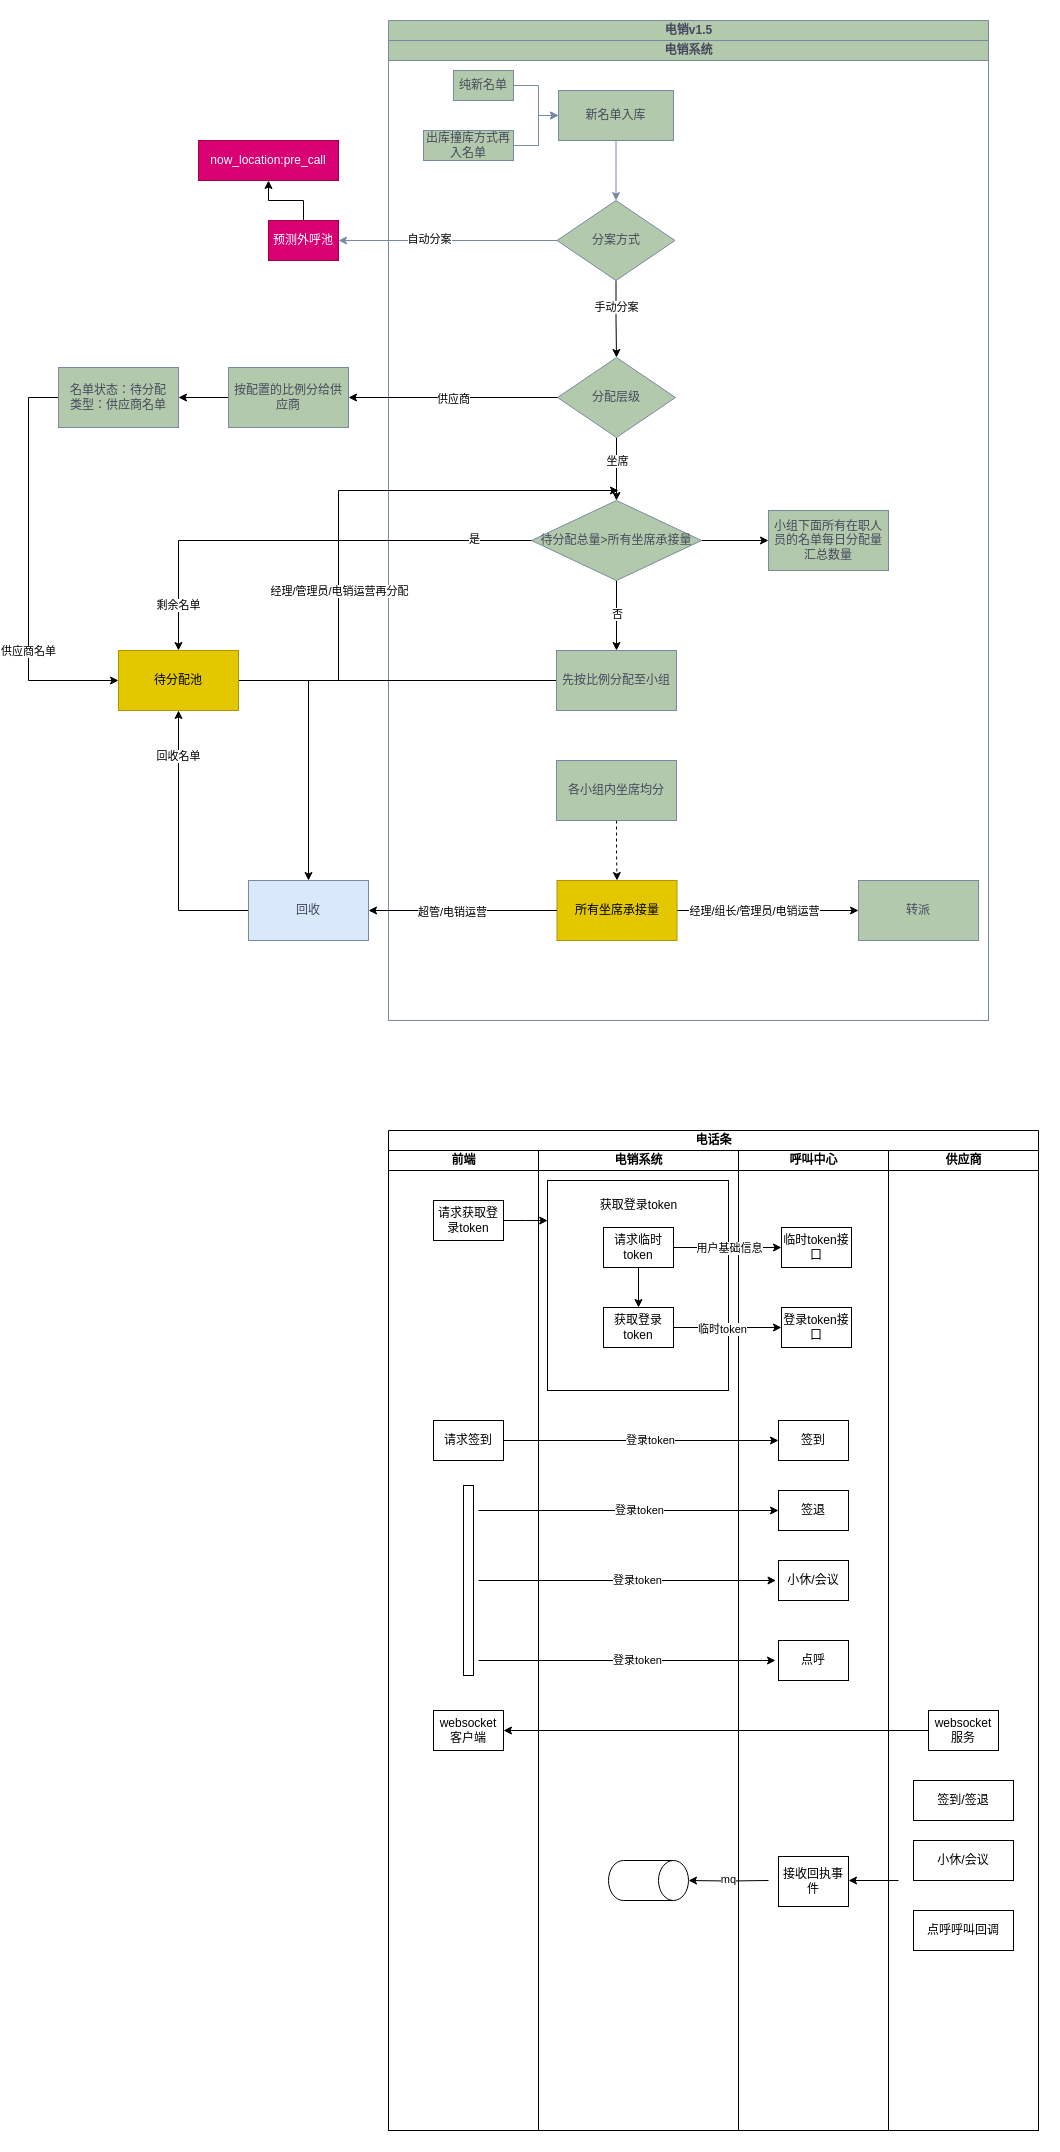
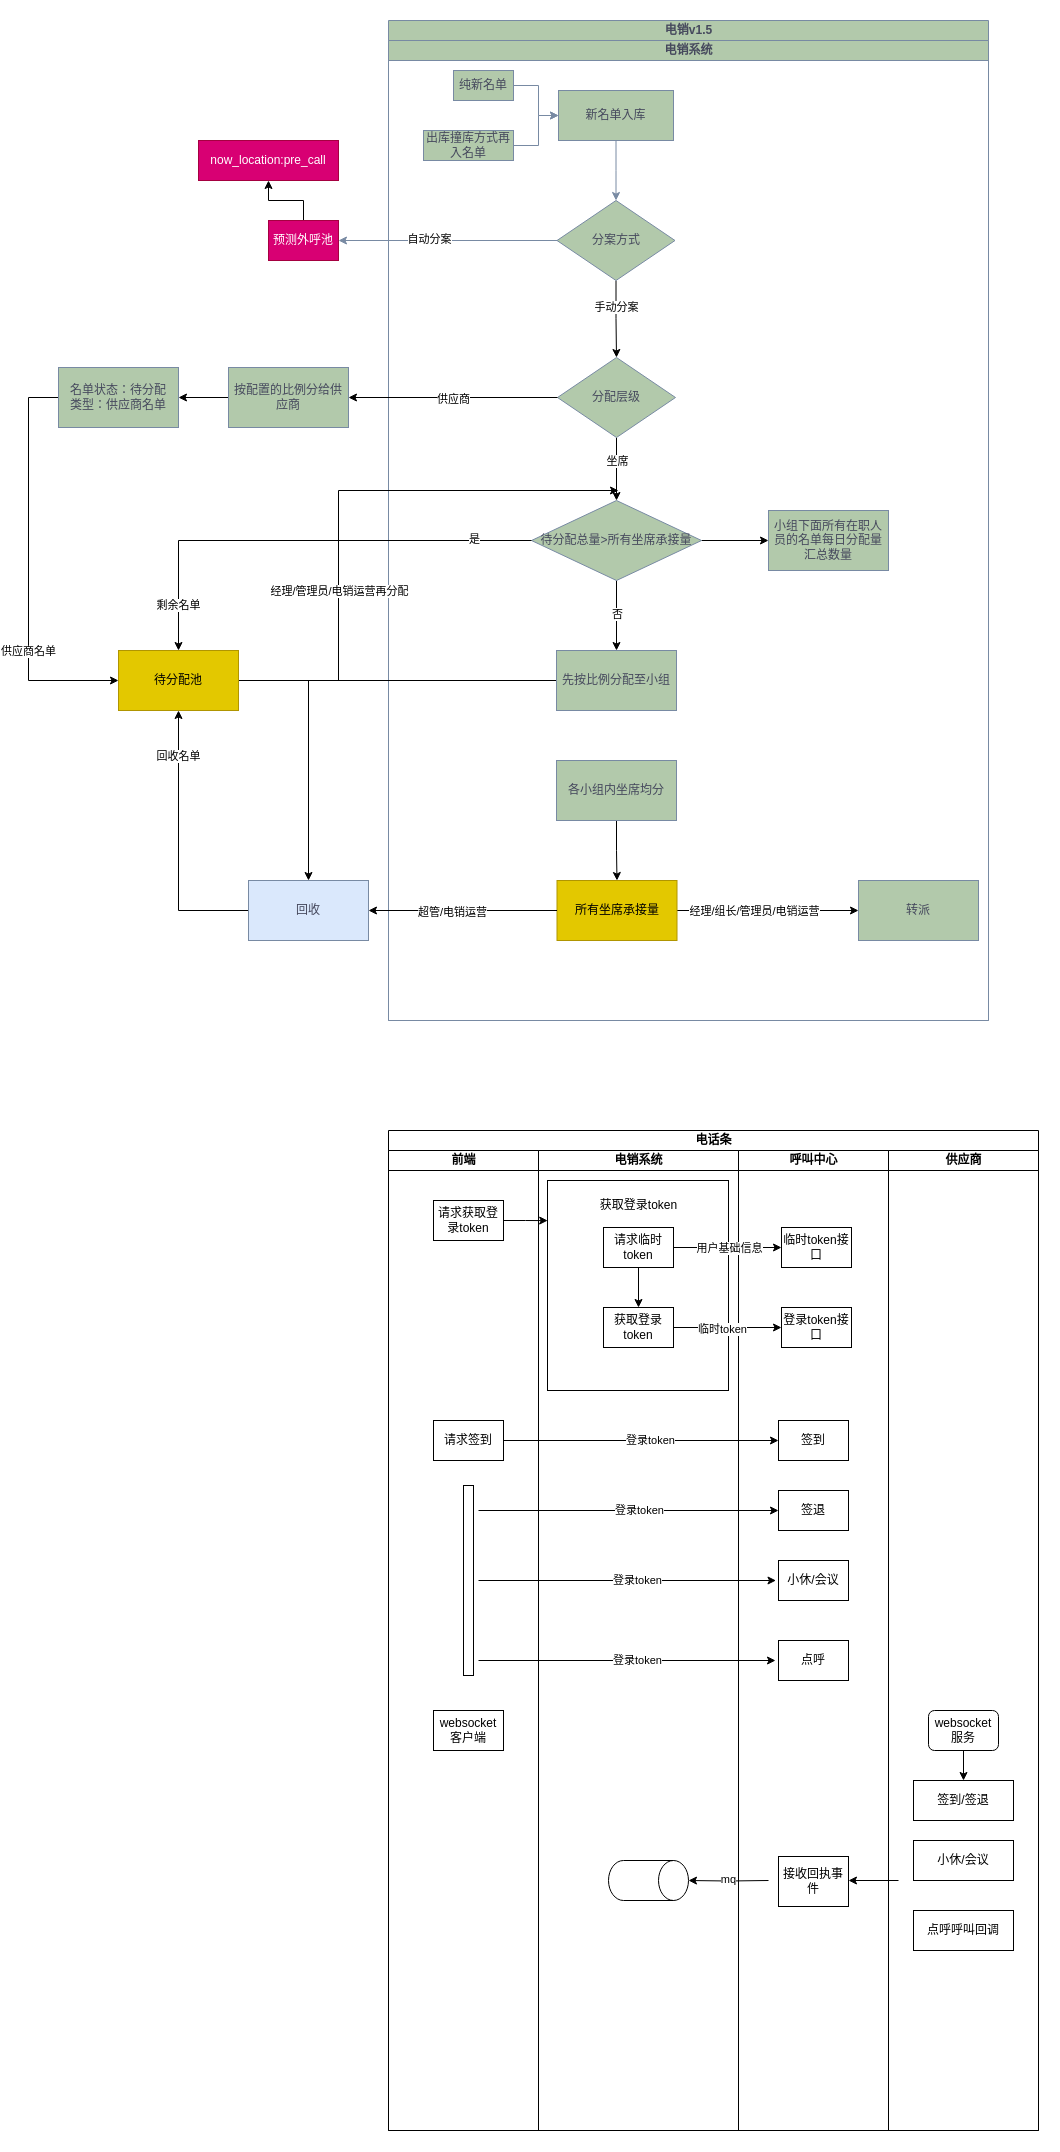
edge "各小组内坐席均分" -> "所有坐席承接量": style dashed -> solid
edge "websocket服务" -> "websocket客户端": now "websocket服务" -> "签到/签退"
node "websocket服务": shape rectangle -> rounded rectangle
